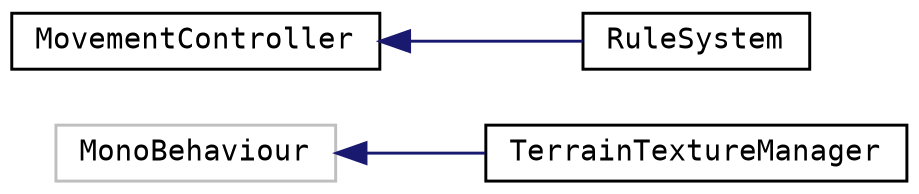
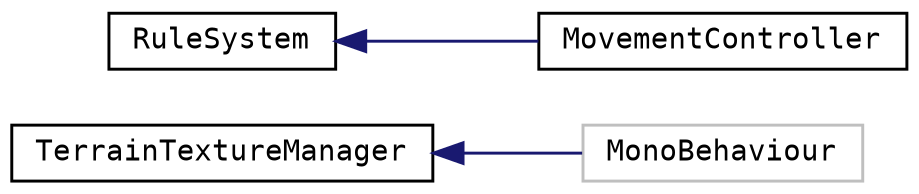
edge "RuleSystem" -> "MovementController": reversed
edge "TerrainTextureManager" -> "MonoBehaviour": reversed
